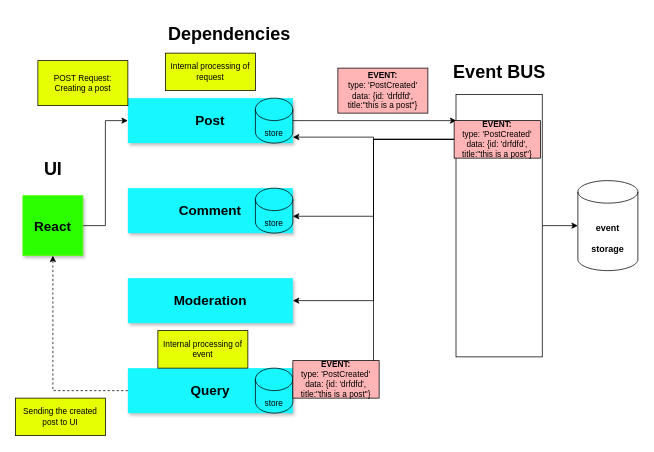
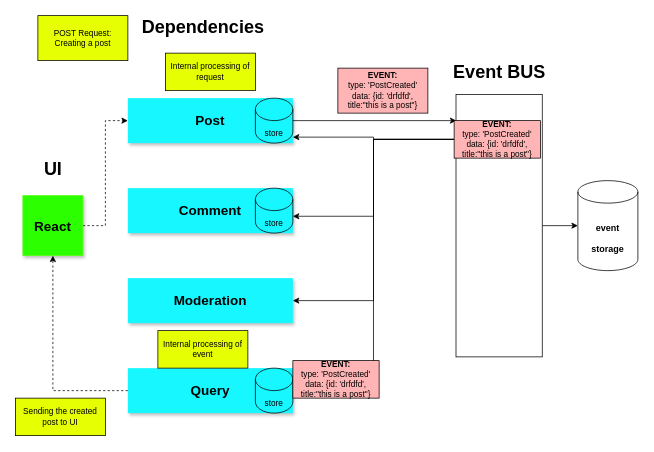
node "Dependencies": moved (229, 34) -> (203, 27)
node "POST Request: Creating a post": moved (83, 83) -> (83, 38)
edge "React" -> "Post": style solid -> dashed
